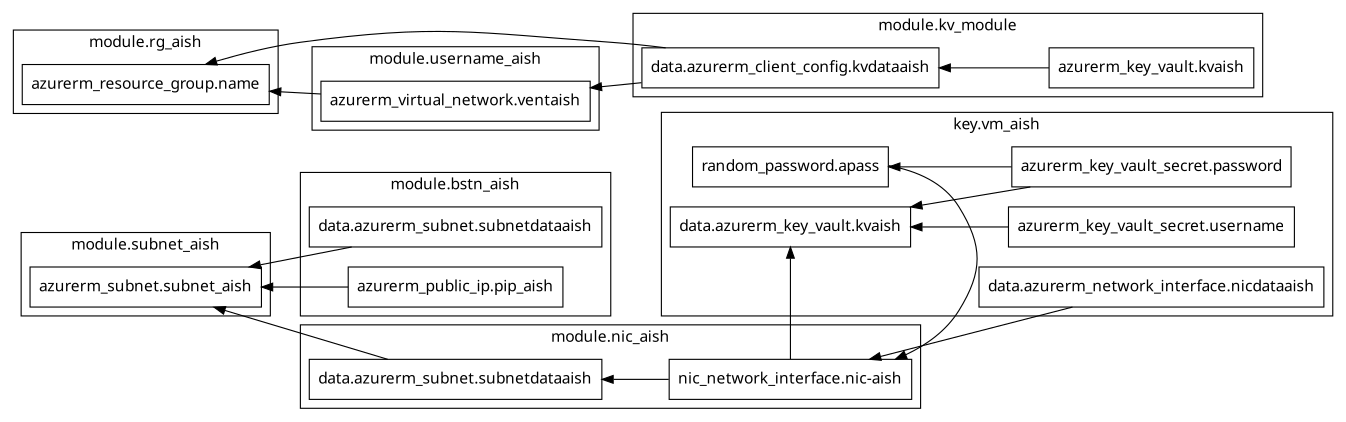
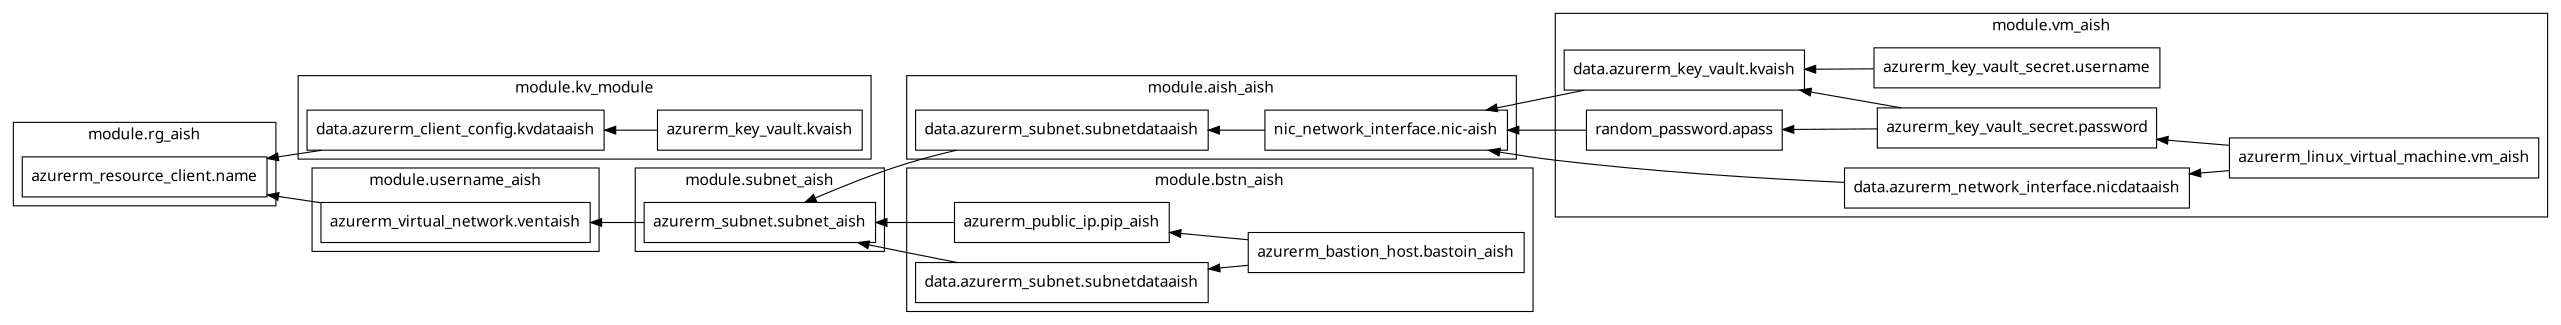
node "azurerm_resource_group.name": label "azurerm_resource_group.name" -> "azurerm_resource_client.name"
edge "data.azurerm_client_config.kvdataaish" -> "azurerm_virtual_network.ventaish": now "azurerm_subnet.subnet_aish" -> "azurerm_virtual_network.ventaish"
cluster "key.vm_aish": label "key.vm_aish" -> "module.vm_aish"
node "azurerm_linux_virtual_machine.vm_aish": added
node "azurerm_bastion_host.bastoin_aish": added
edge "nic_network_interface.nic-aish" -> "data.azurerm_key_vault.kvaish": reversed
cluster "module.nic_aish": label "module.nic_aish" -> "module.aish_aish"
